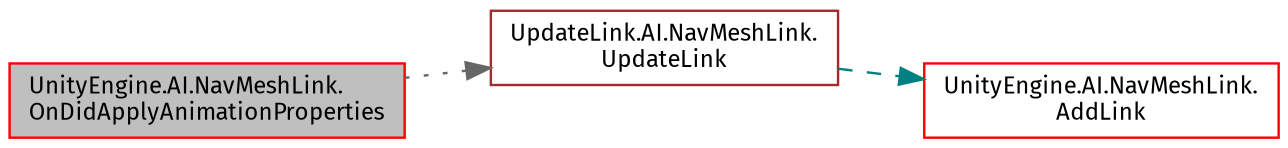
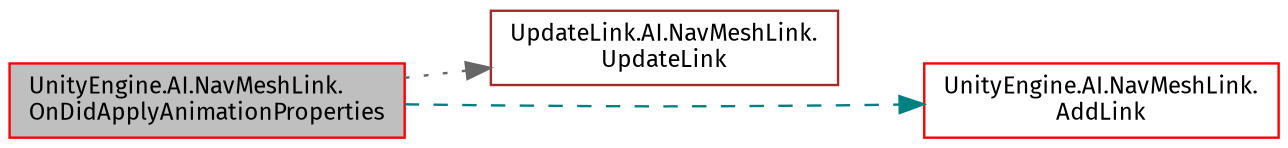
edge "UpdateLink.AI.NavMeshLink. UpdateLink" -> "UnityEngine.AI.NavMeshLink. AddLink": now "UnityEngine.AI.NavMeshLink. OnDidApplyAnimationProperties" -> "UnityEngine.AI.NavMeshLink. AddLink"
